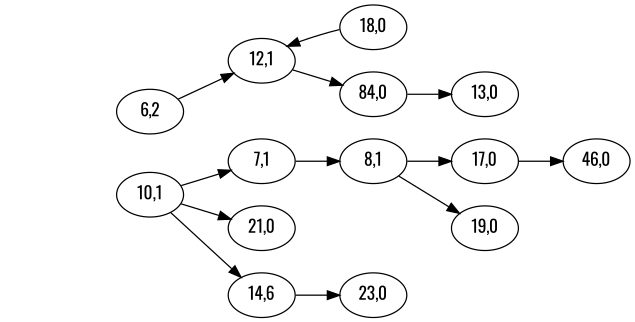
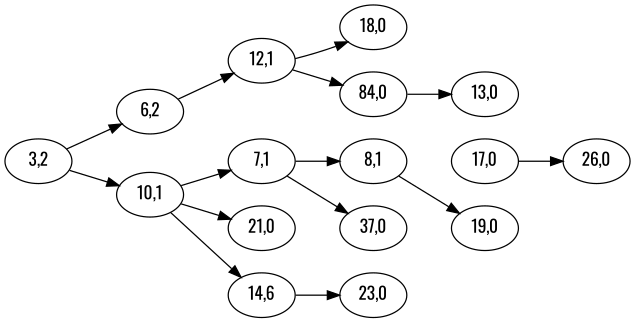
edge "18,0" -> "12,1": reversed
node "3,2": added
edge "8,1" -> "17,0": removed
node "46,0": label "46,0" -> "26,0"
node "37,0": added
